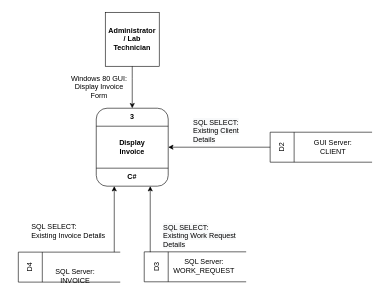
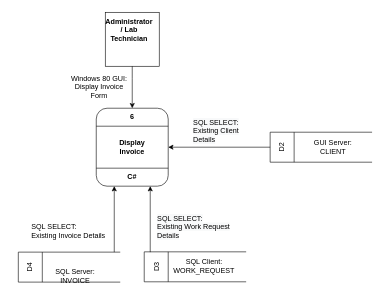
node "Administrator / Lab Technician": moved (132, 39) -> (129, 30)
node "3": label "3" -> "6"
node "SQL SELECT:Existing Work Request Details": moved (207, 234) -> (201, 225)
node "SQL Server: WORK_REQUEST": label "SQL Server: WORK_REQUEST" -> "SQL Client: WORK_REQUEST"
